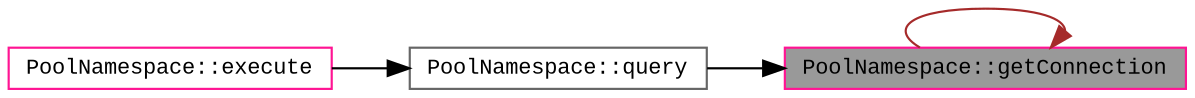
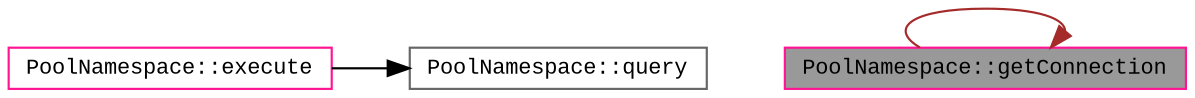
edge "PoolNamespace::query" -> "PoolNamespace::getConnection": removed
